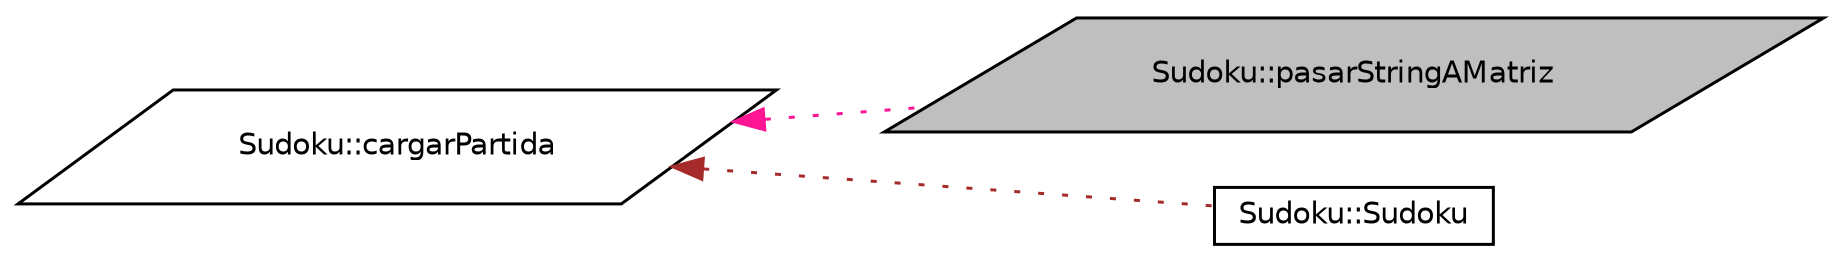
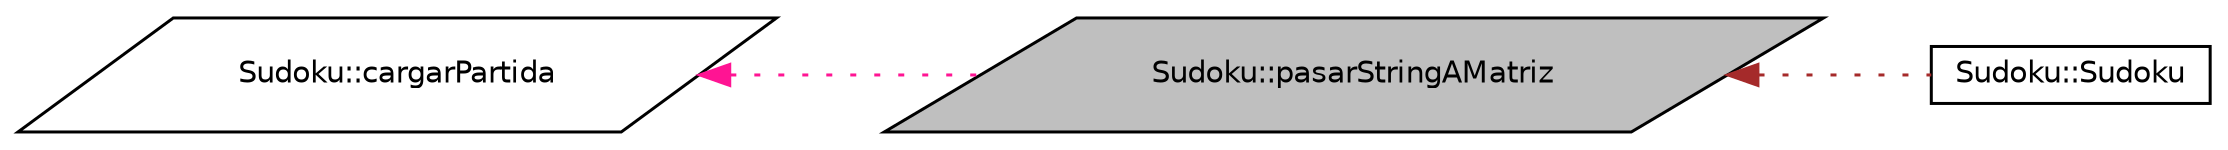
edge "Sudoku::Sudoku" -> "Sudoku::cargarPartida": now "Sudoku::Sudoku" -> "Sudoku::pasarStringAMatriz"
